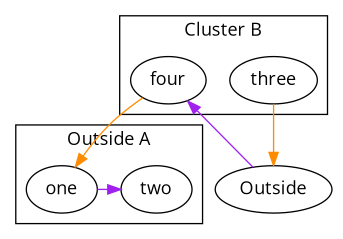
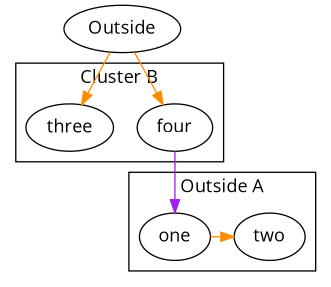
edge "three" -> "Outside": reversed
edge "four" -> "one": color darkorange -> purple
edge "Outside" -> "four": color purple -> darkorange
edge "one" -> "two": color purple -> darkorange
